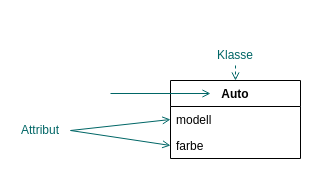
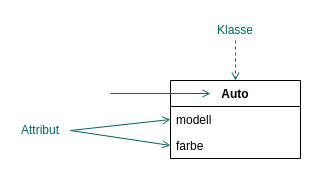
node "Klasse": moved (236, 56) -> (236, 31)
